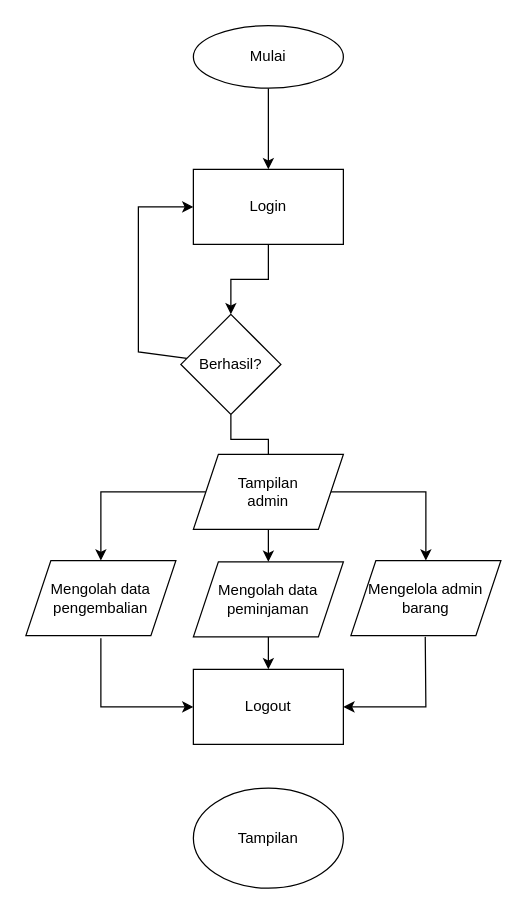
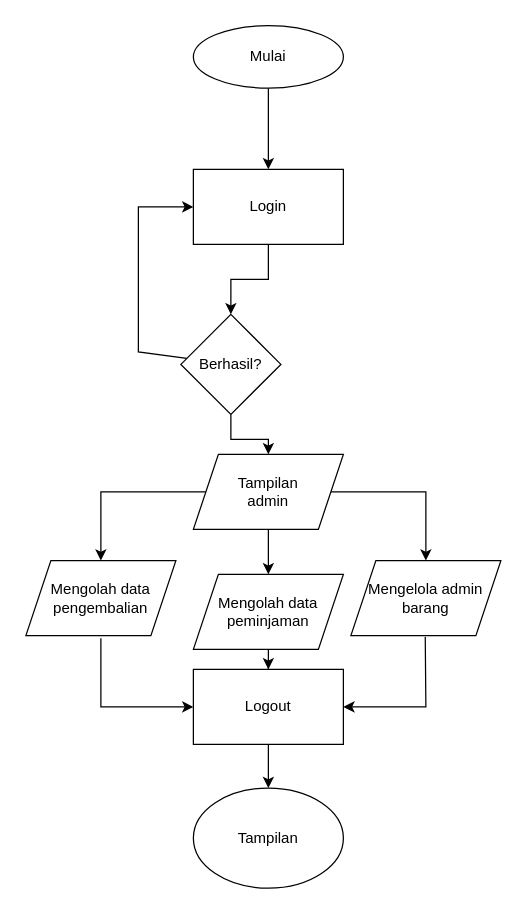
edge "Berhasil?" -- "Tampilan admin": arrowhead none -> classic
node "Mengolah data peminjaman": moved (268, 599) -> (268, 612)
edge "Logout" -> "Tampilan": added
